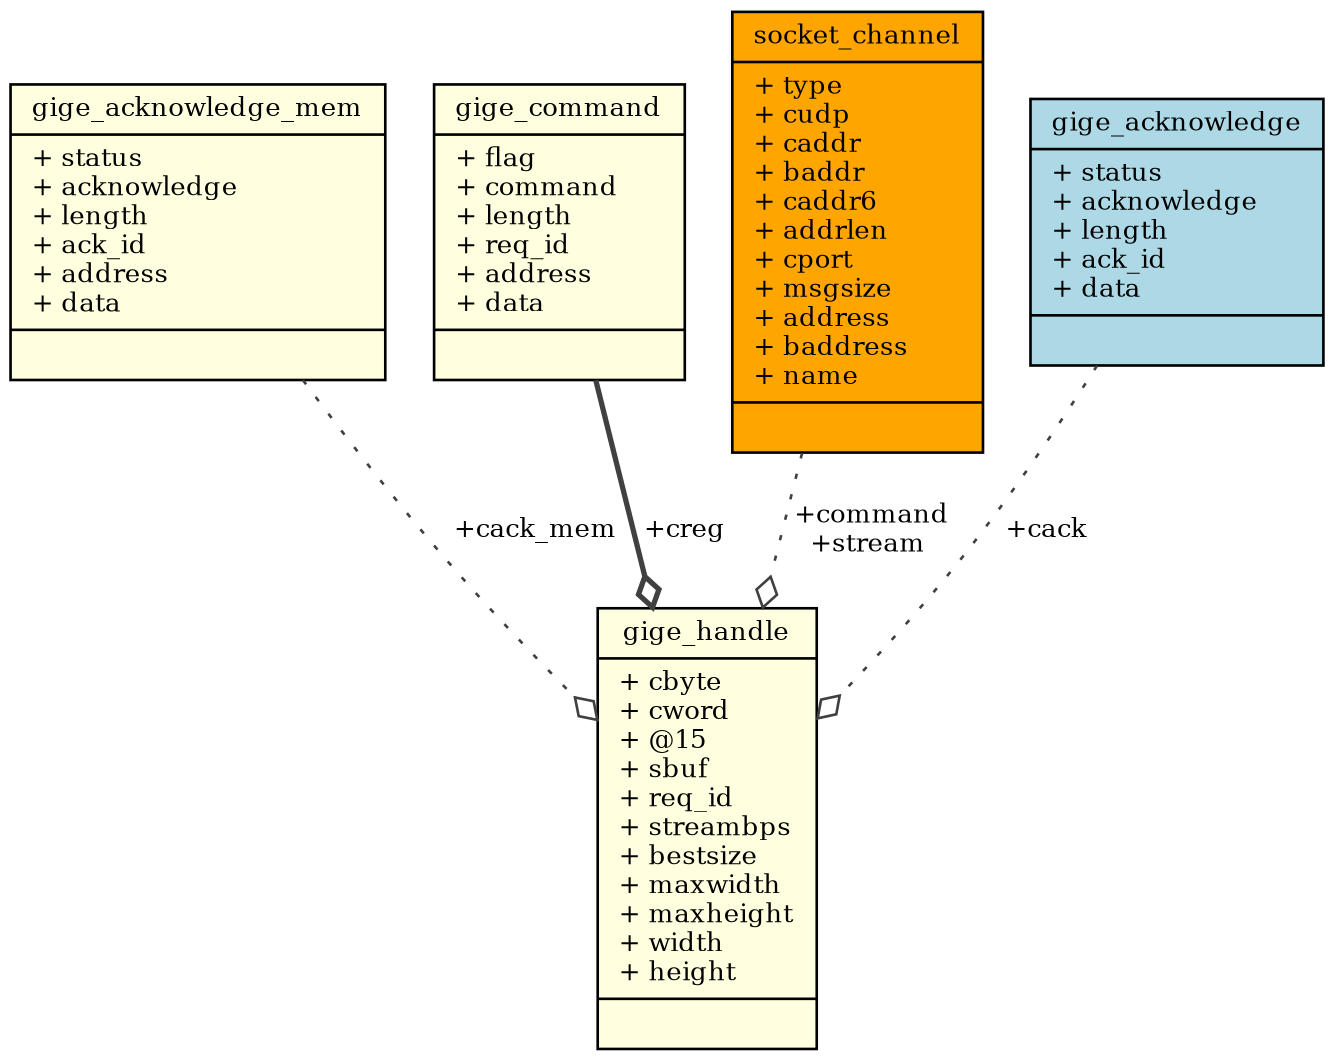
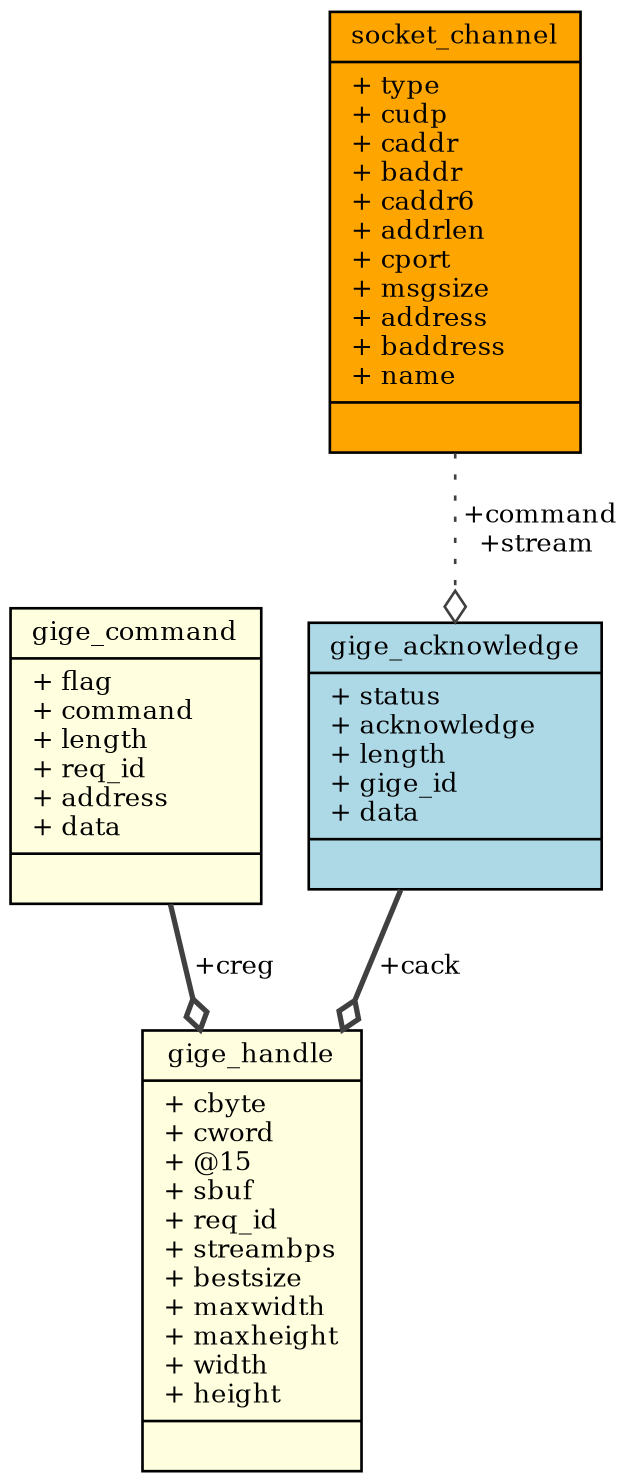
node "gige_acknowledge_mem": removed
node "gige_acknowledge": text "+ ack_id" -> "+ gige_id"
edge "socket_channel" -> "gige_handle": now "socket_channel" -> "gige_acknowledge"
edge "gige_acknowledge" -> "gige_handle": style dotted -> bold
